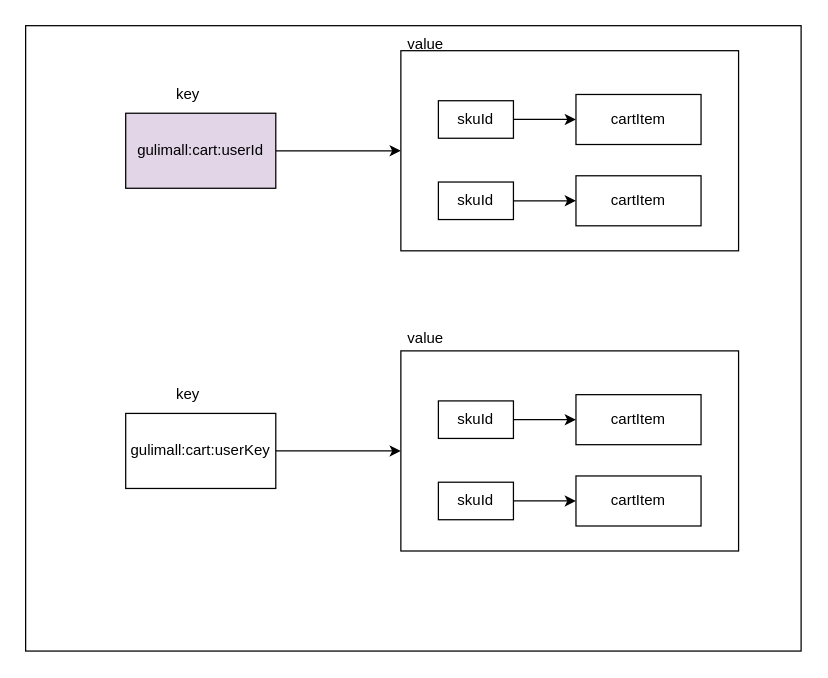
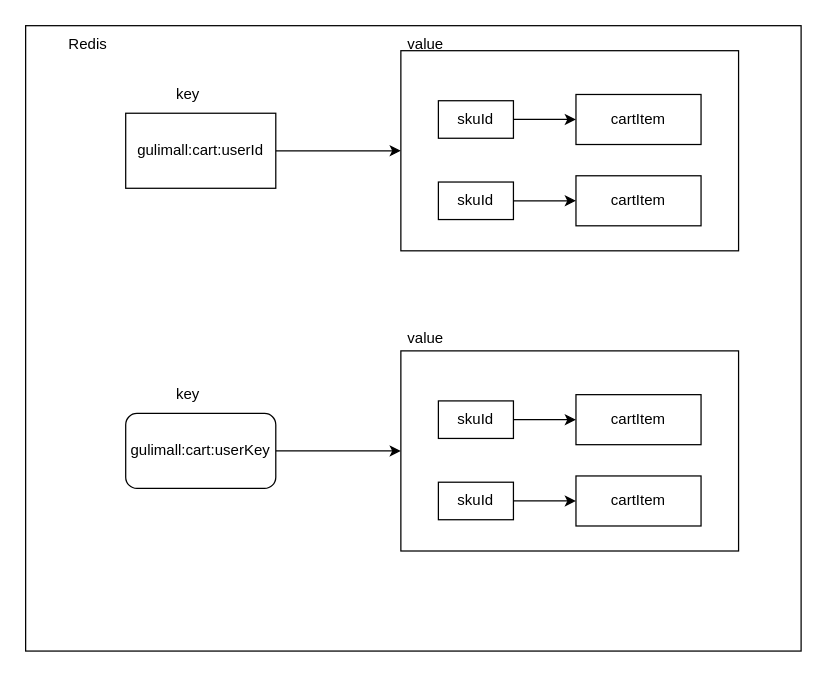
node "Redis": added
node "gulimall:cart:userId": fillcolor #e1d5e7 -> #ffffff
node "gulimall:cart:userKey": shape rectangle -> rounded rectangle
